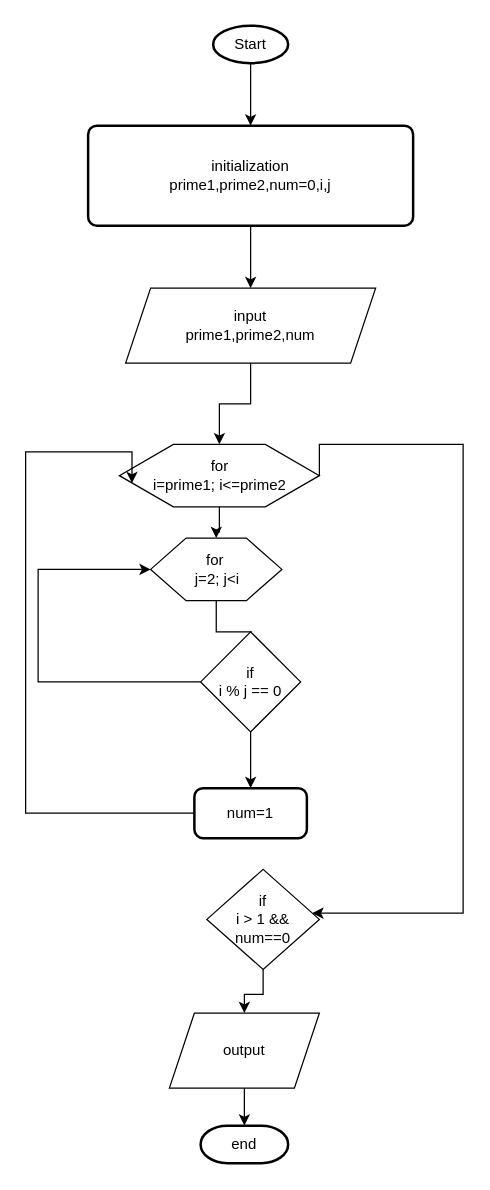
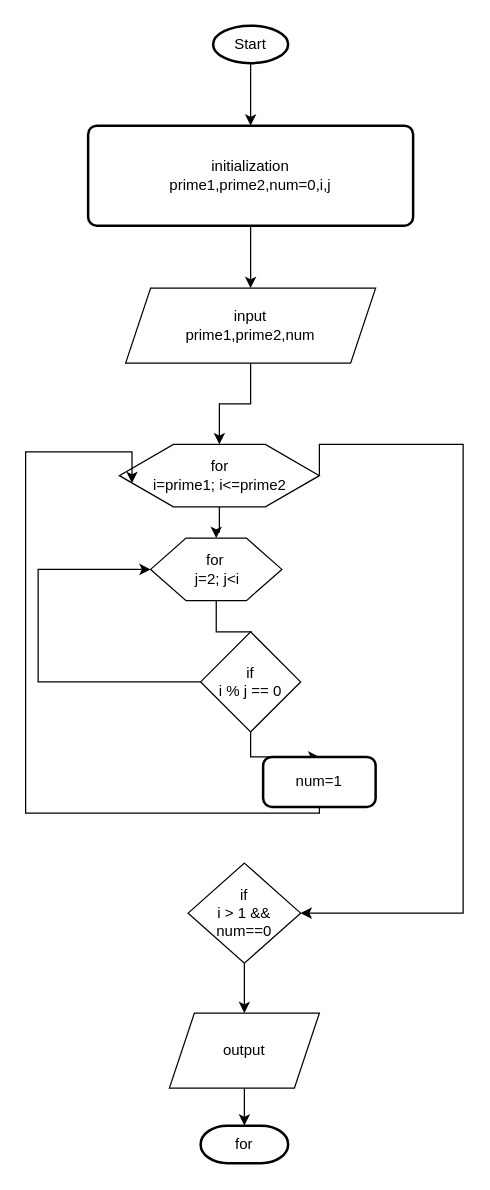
node "num=1": moved (251, 813) -> (319, 782)
node "if i > 1 && num==0": moved (263, 919) -> (244, 913)
node "end": label "end" -> "for"
